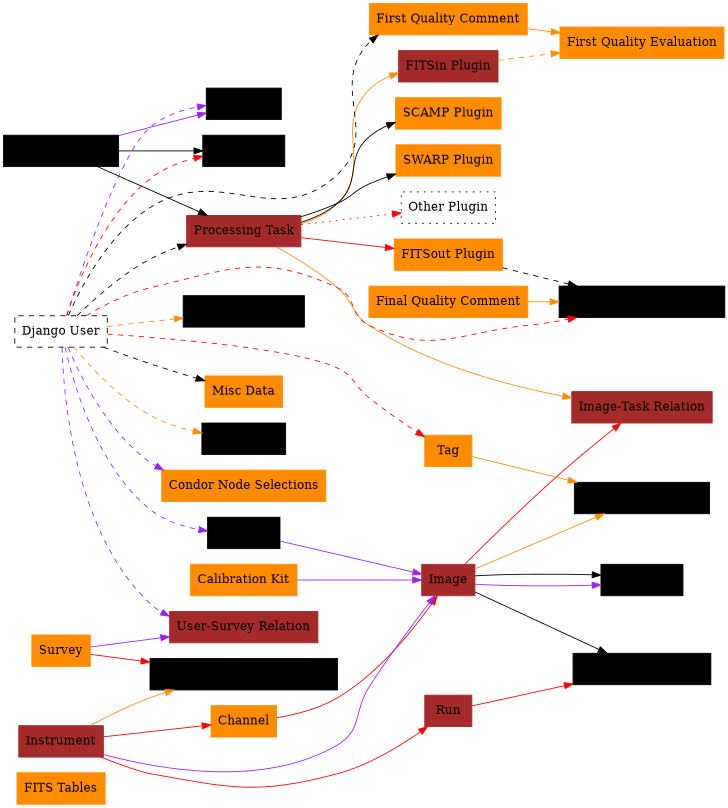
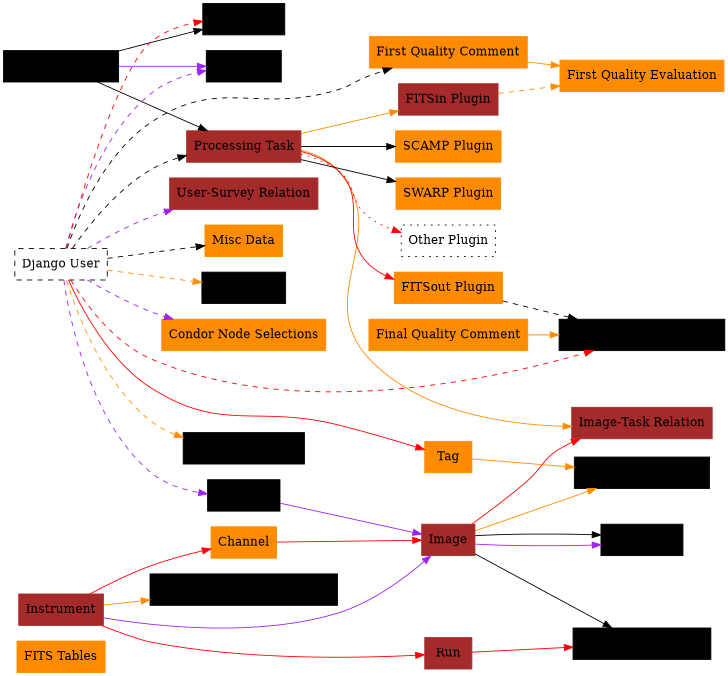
edge "Django User" -> "Tag": style dashed -> solid
node "Calibration Kit": removed
node "Survey": removed
